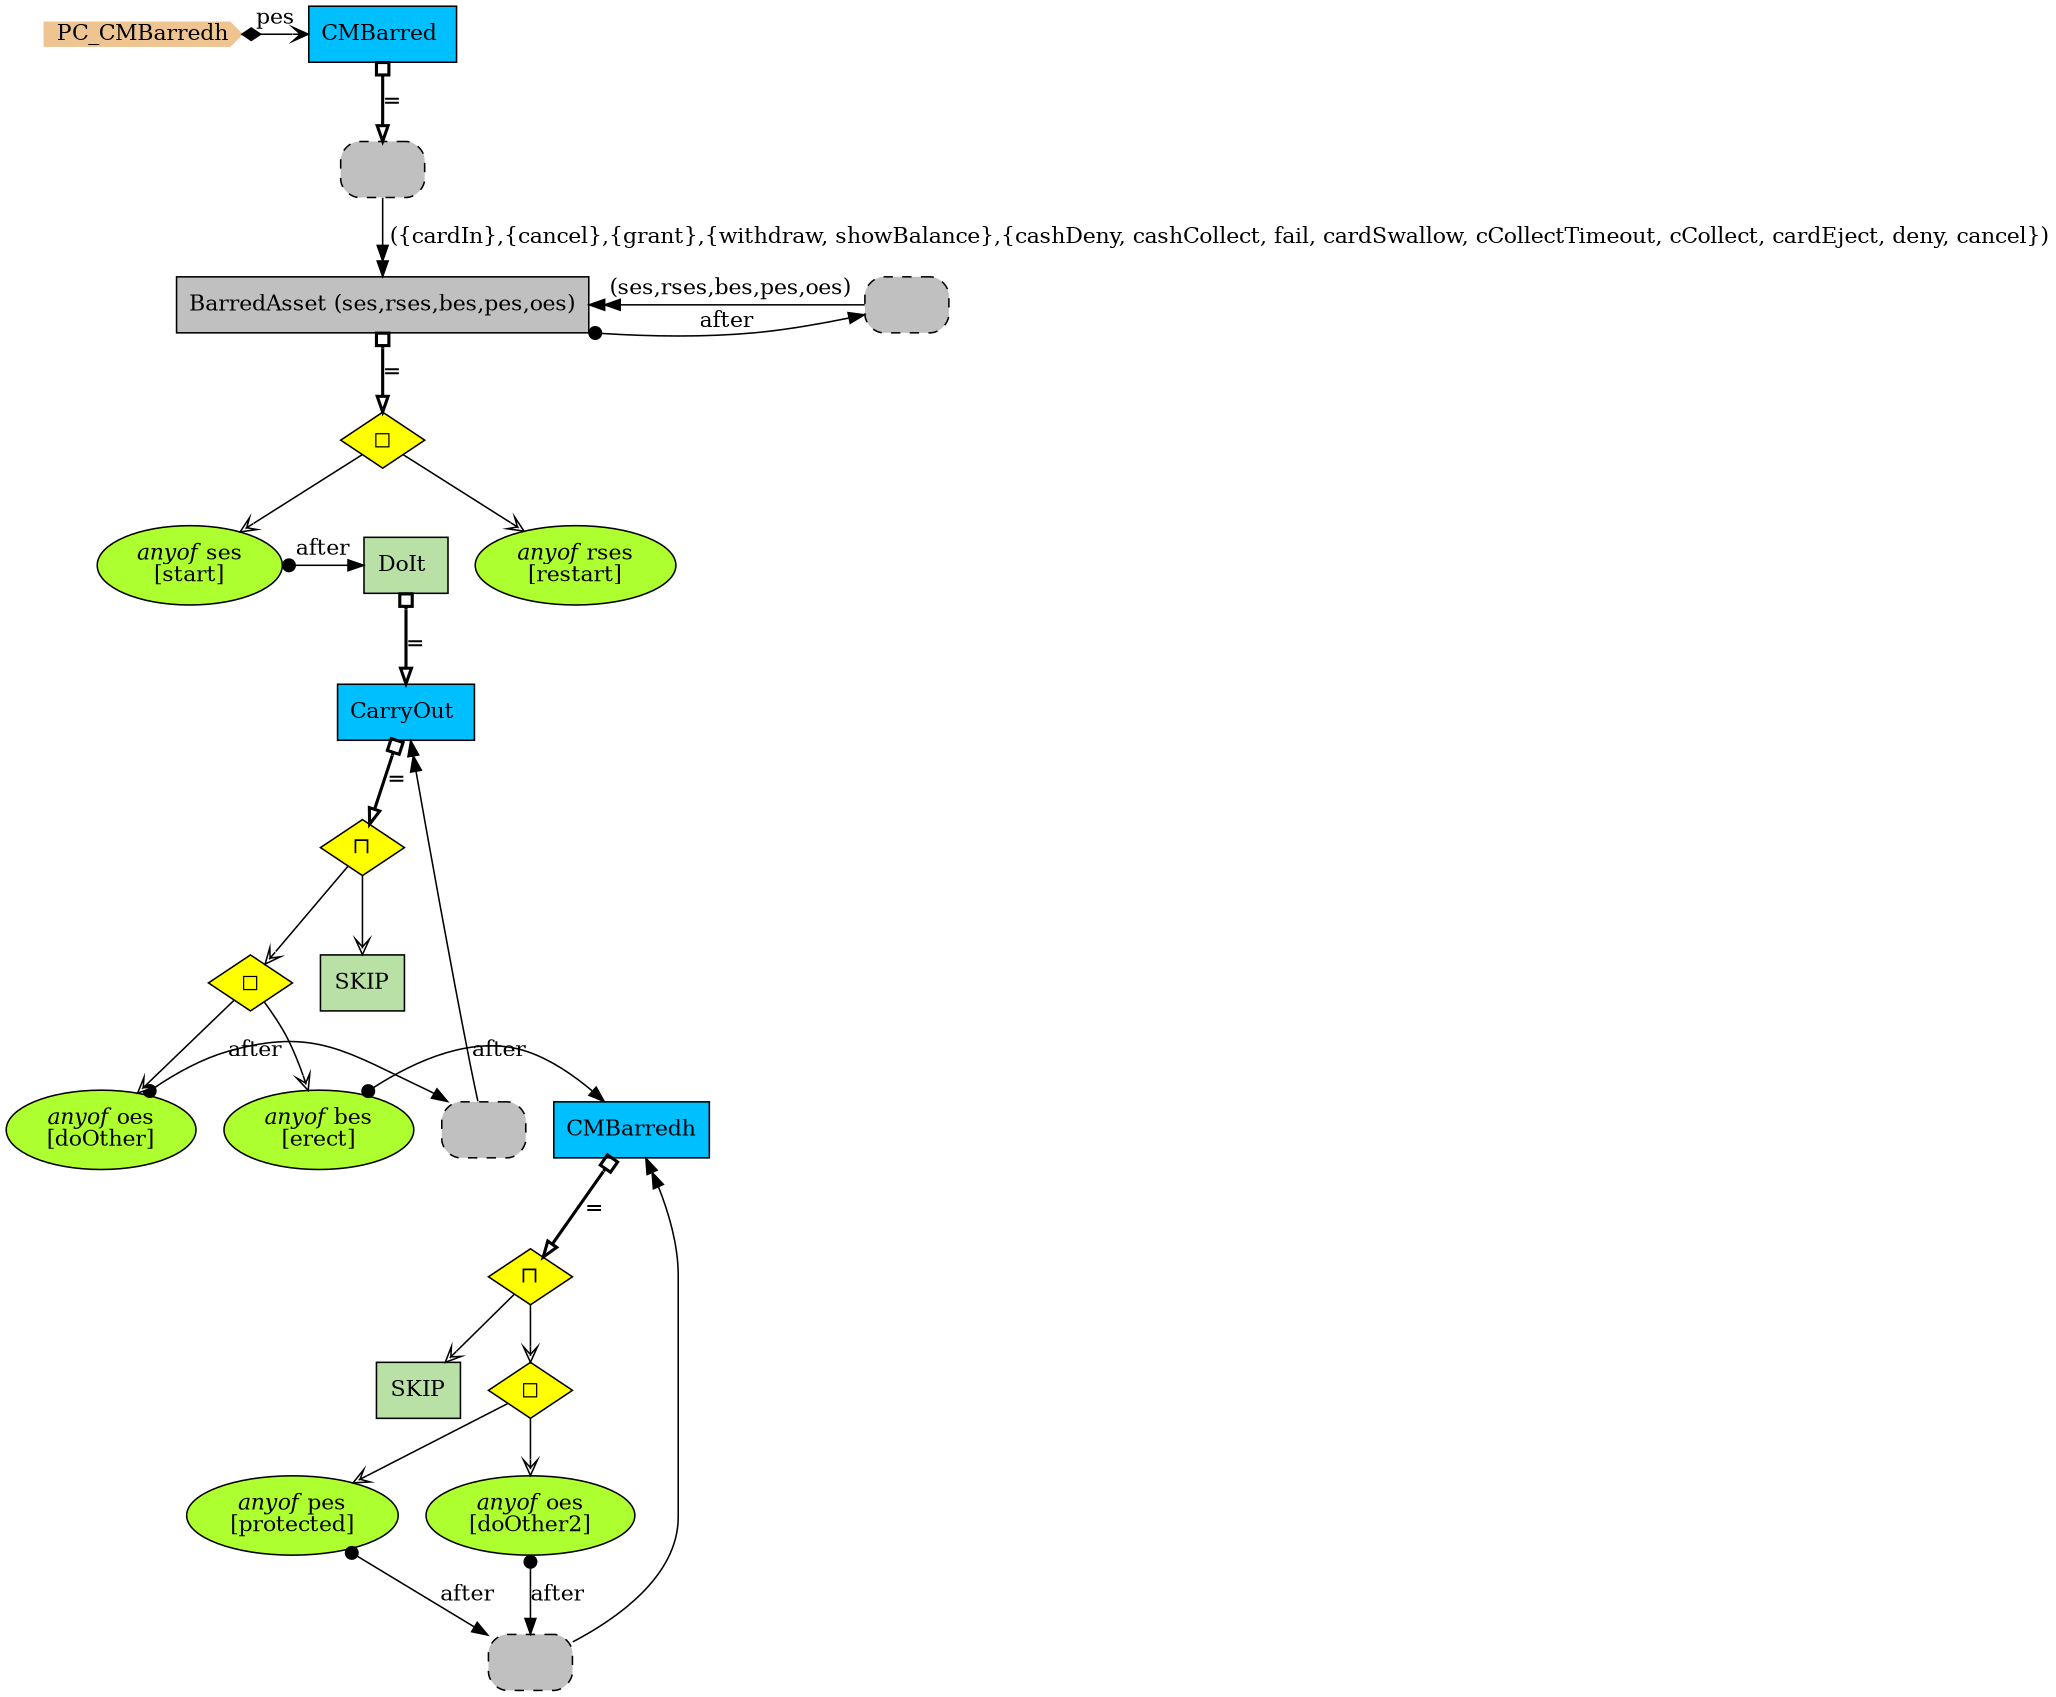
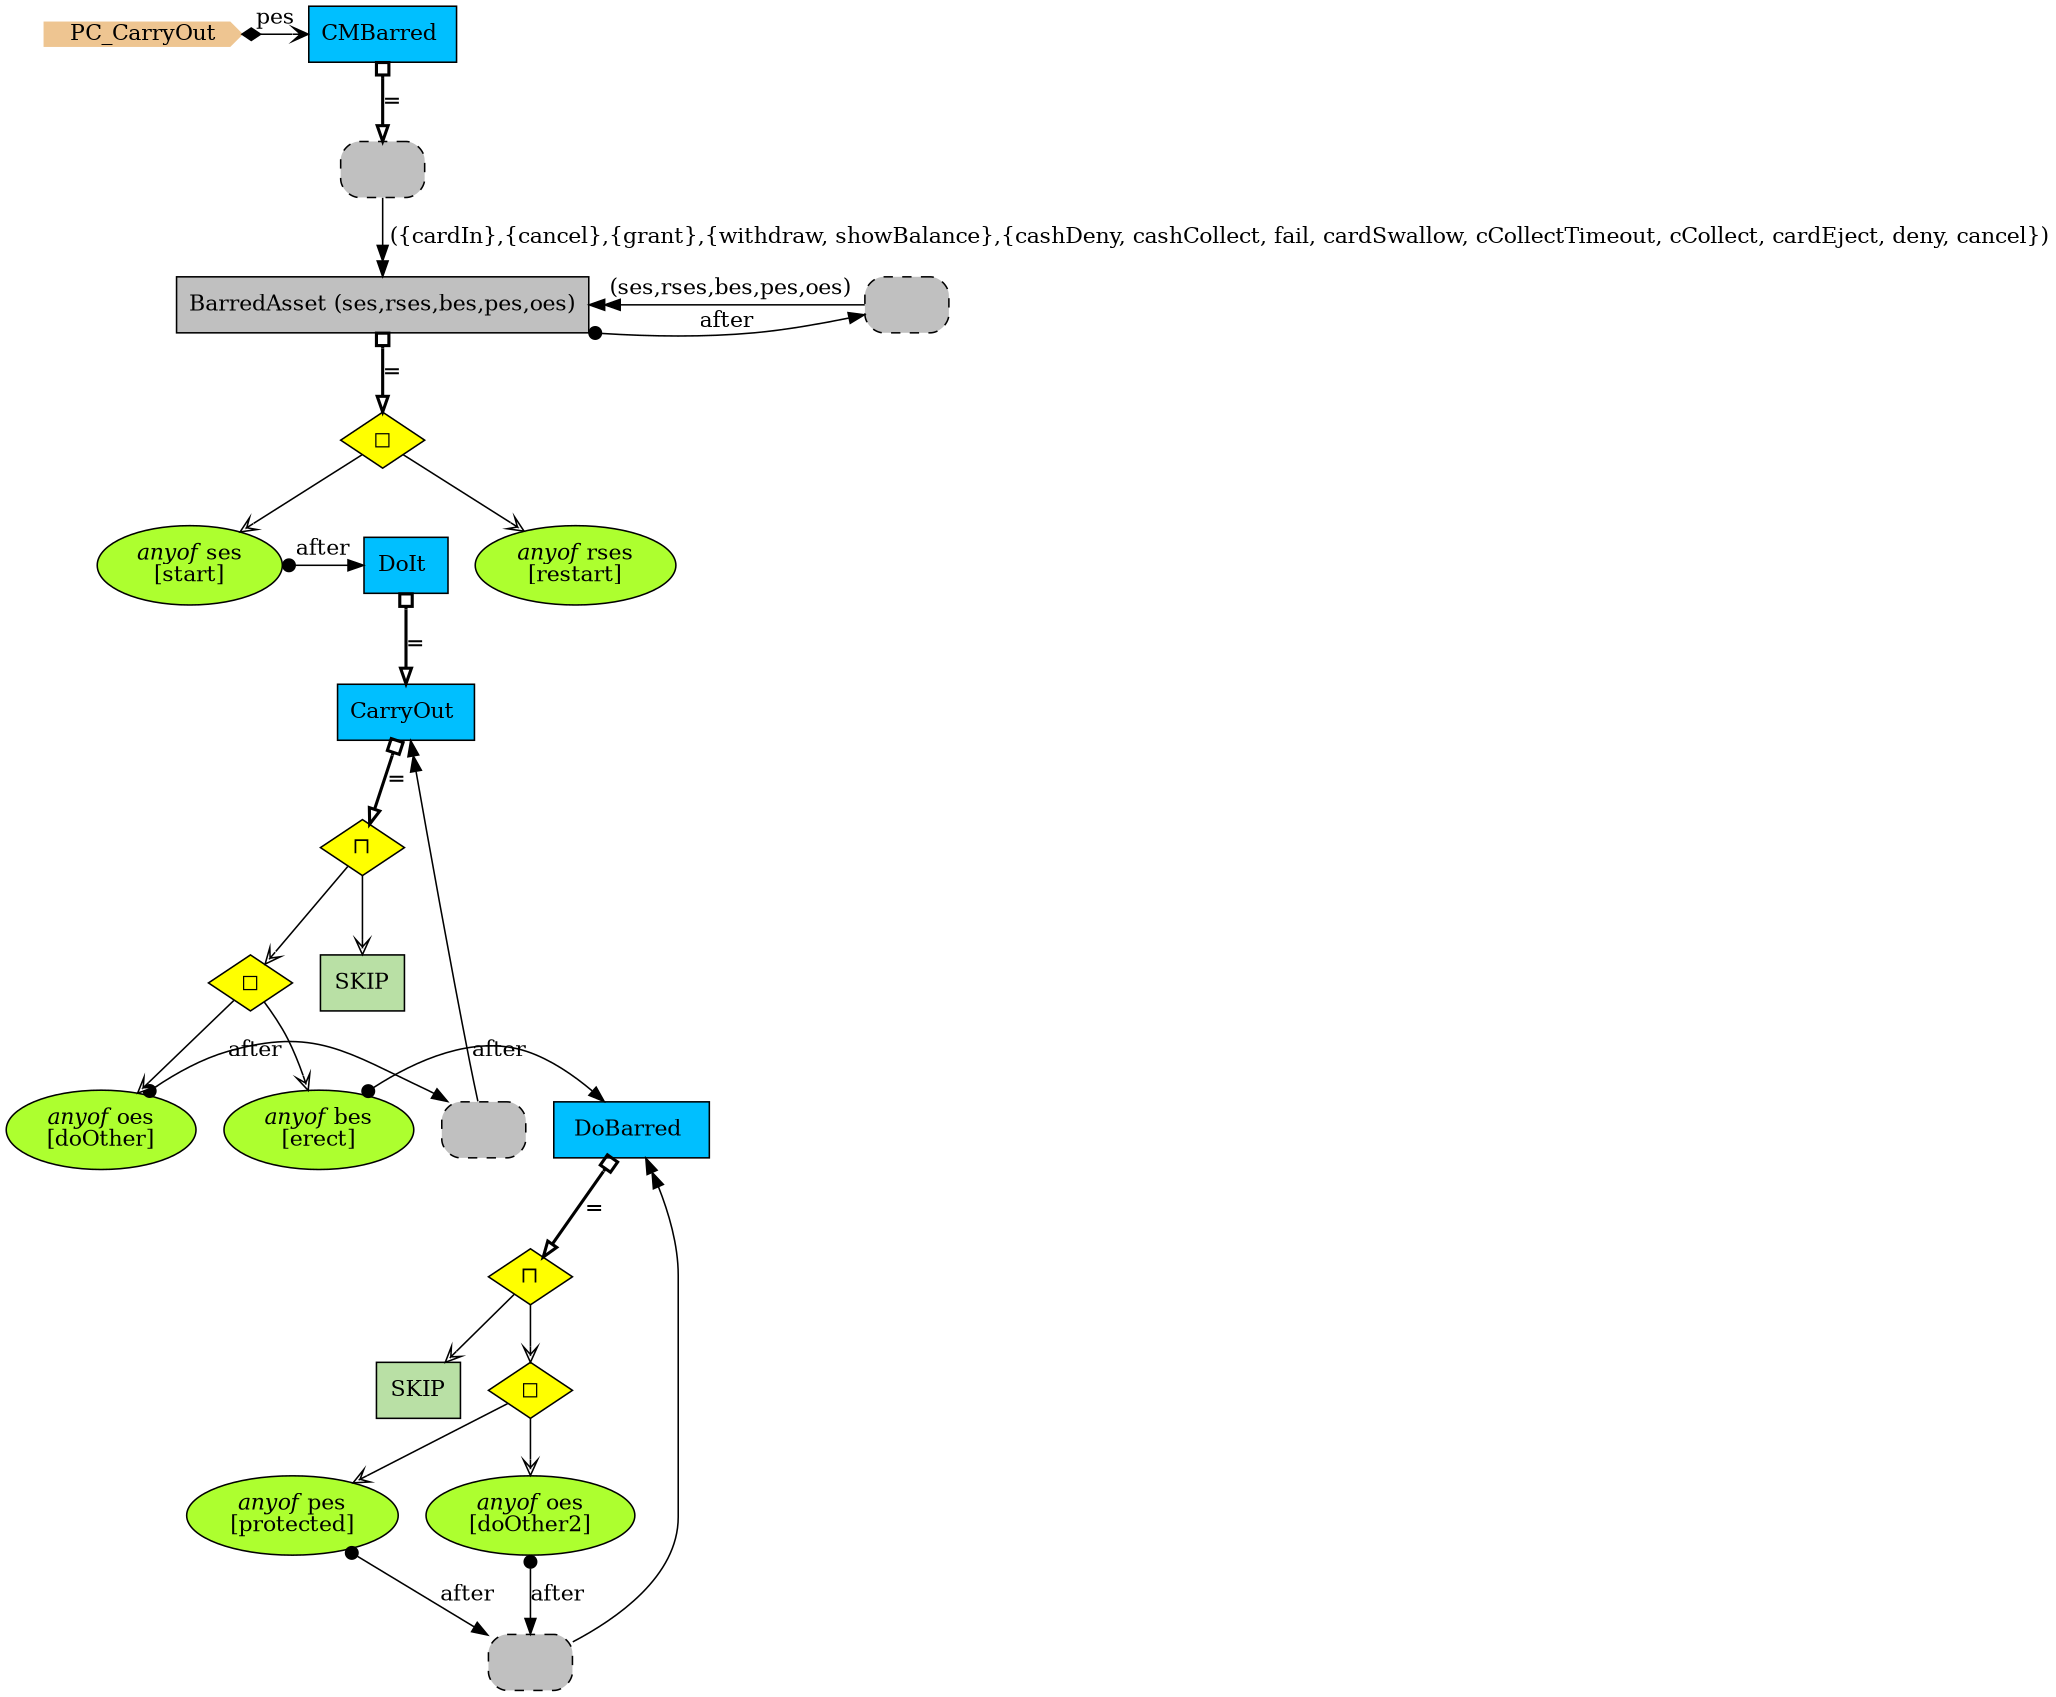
node "PC_CMBarredh": label "PC_CMBarredh" -> "PC_CarryOut"
node "DoIt": fillcolor #b9e0a5 -> deepskyblue
node "CMBarredh": label "CMBarredh" -> "DoBarred"
